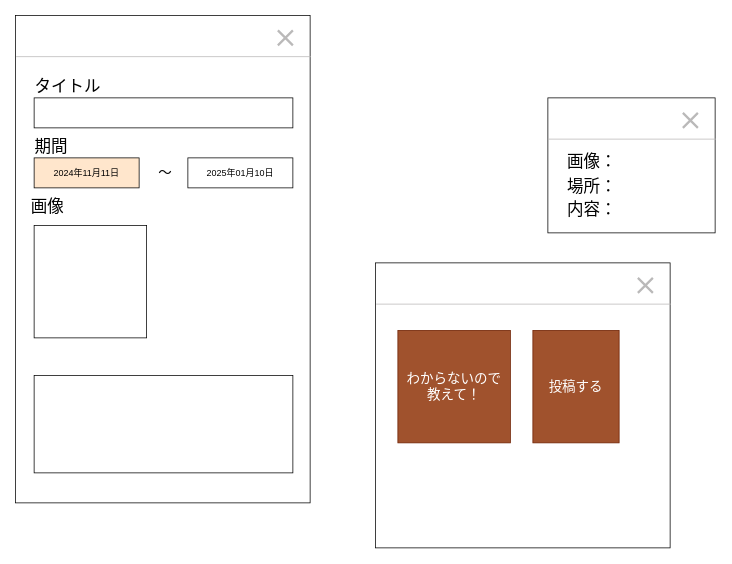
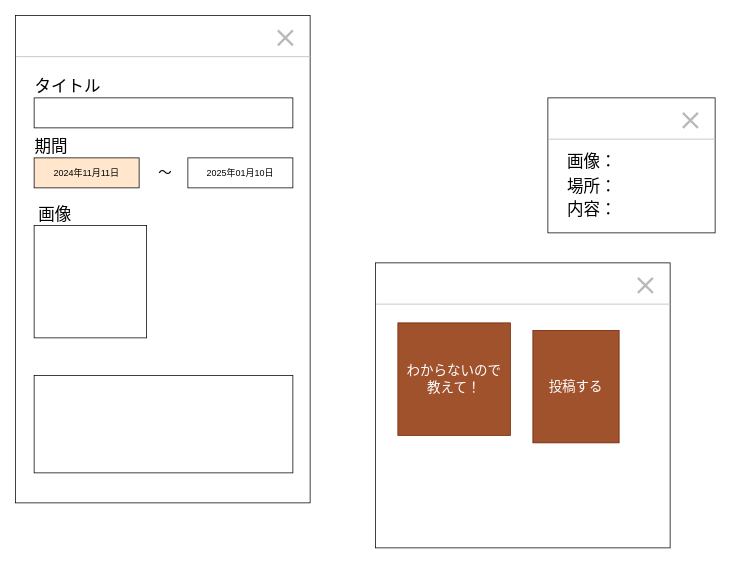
node "画像": moved (83, 207) -> (90, 214)
node "わからないので 教えて！": moved (454, 387) -> (454, 379)
